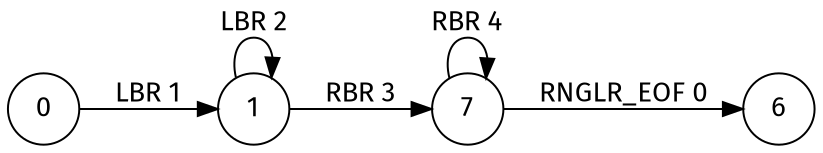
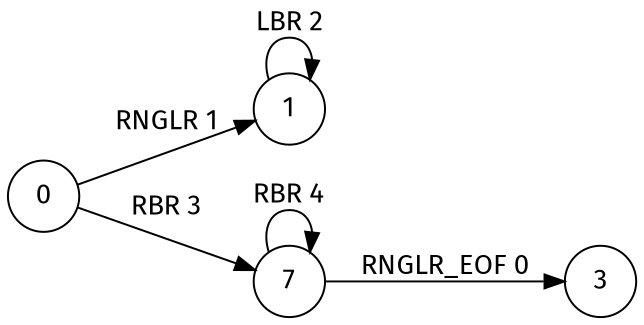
edge "0" -> "1": label "LBR 1" -> "RNGLR 1"
edge "1" -> "7": now "0" -> "7"
node "6": label "6" -> "3"
